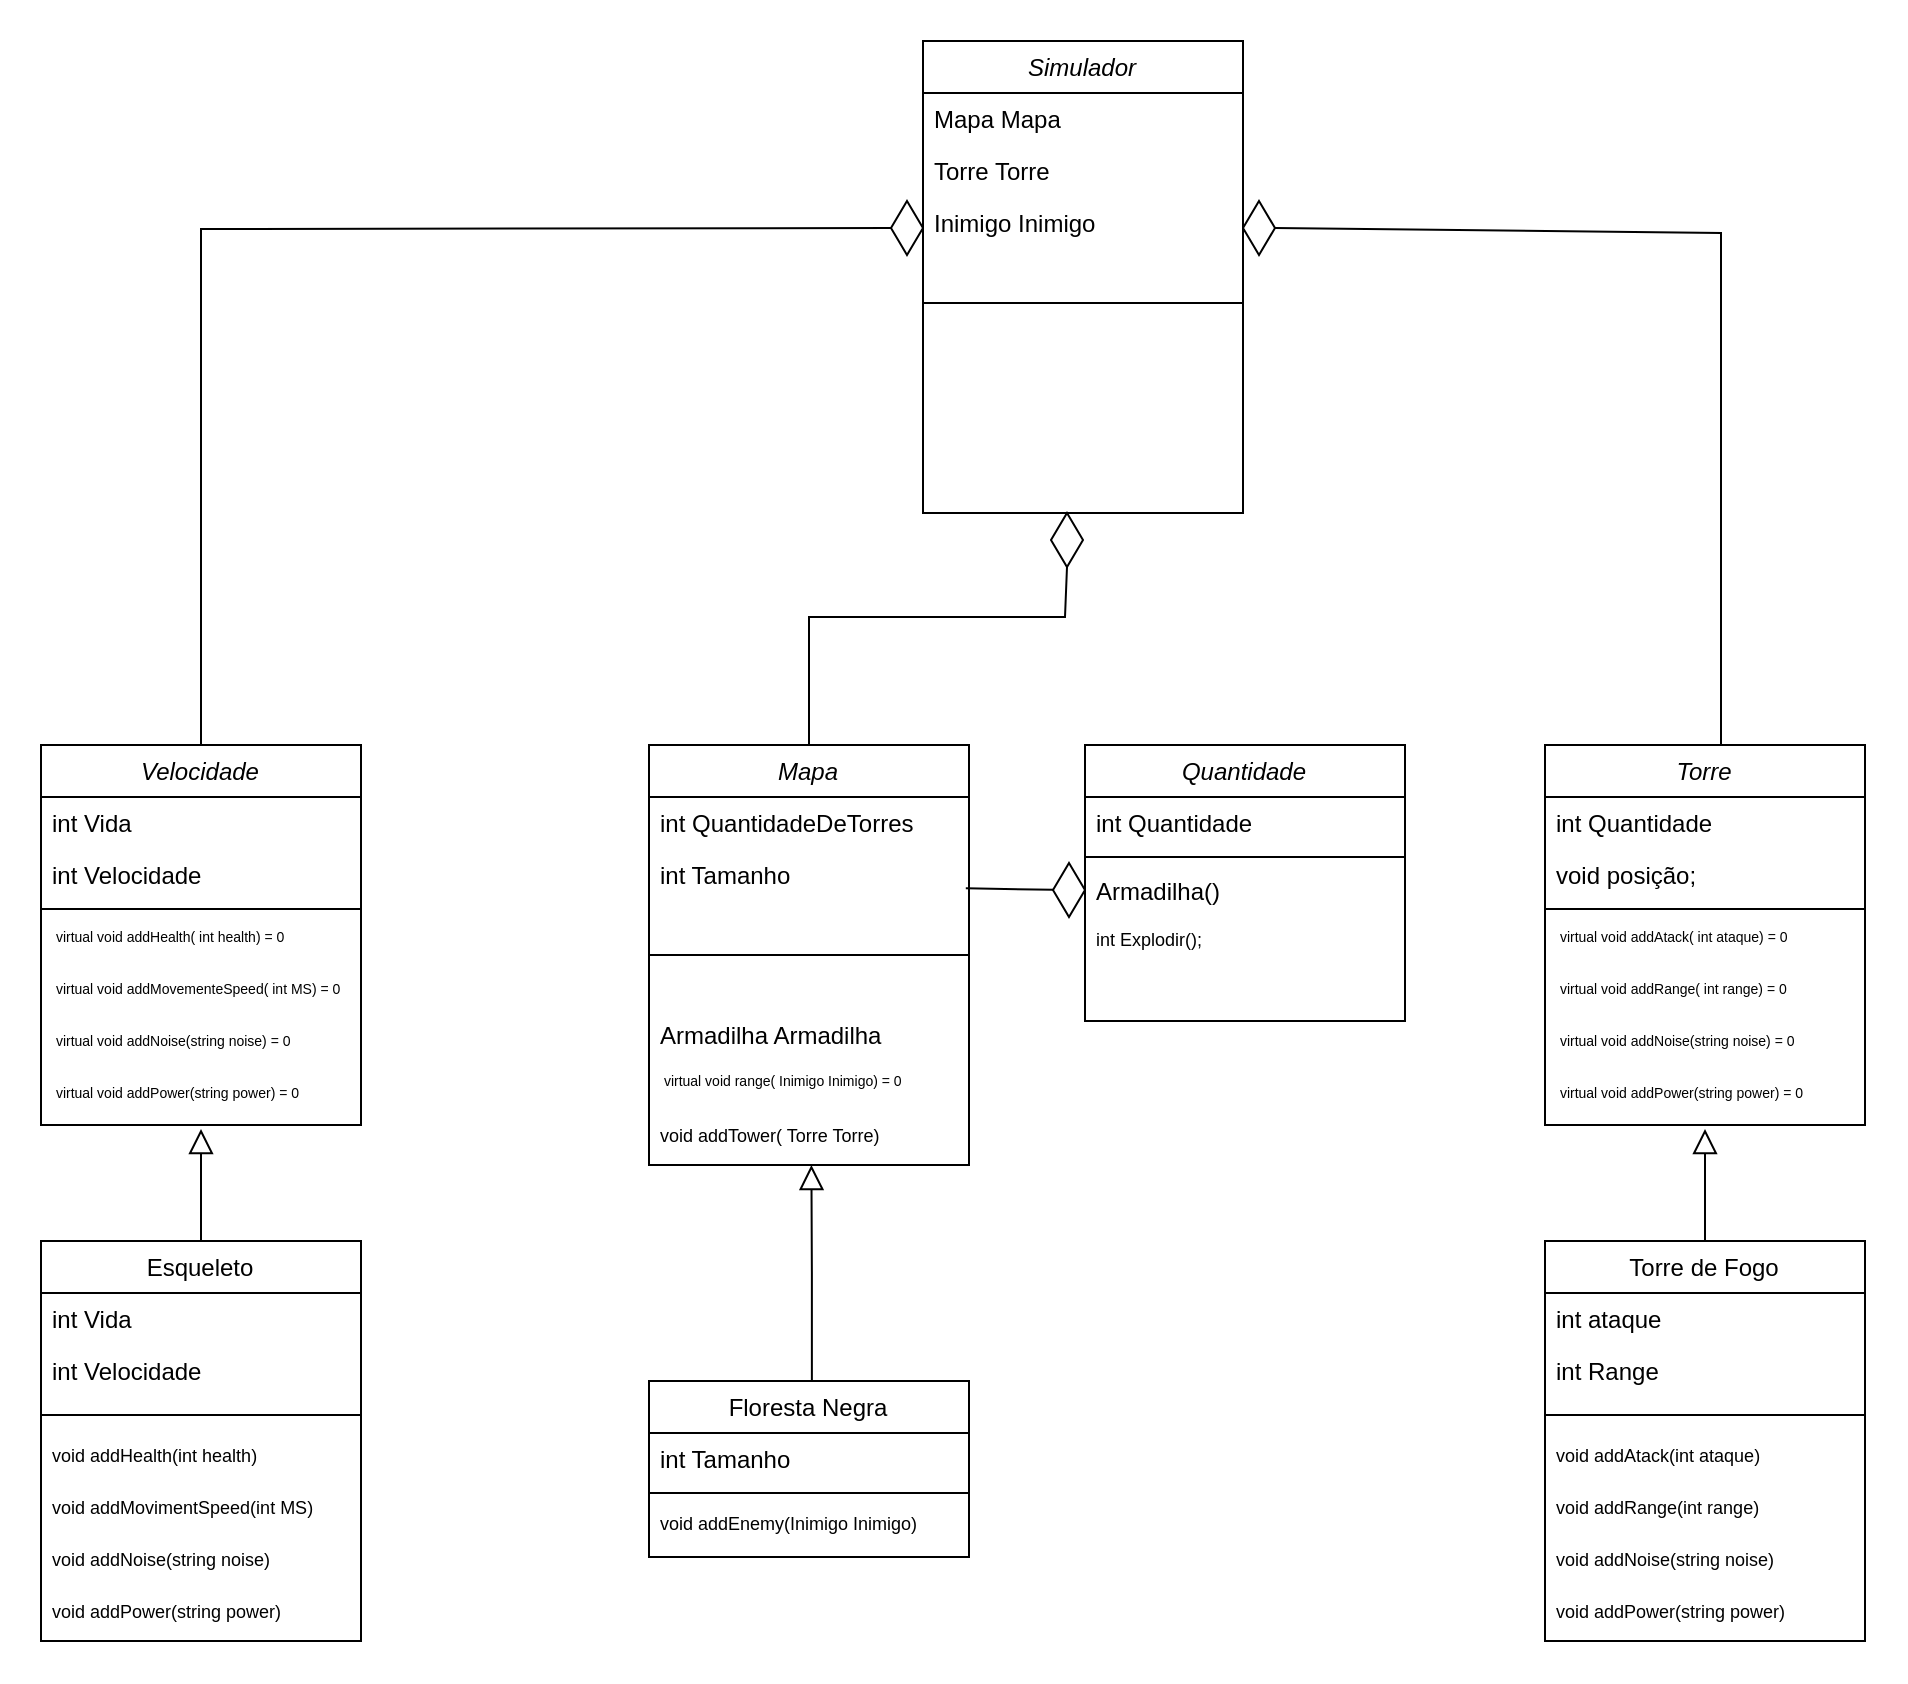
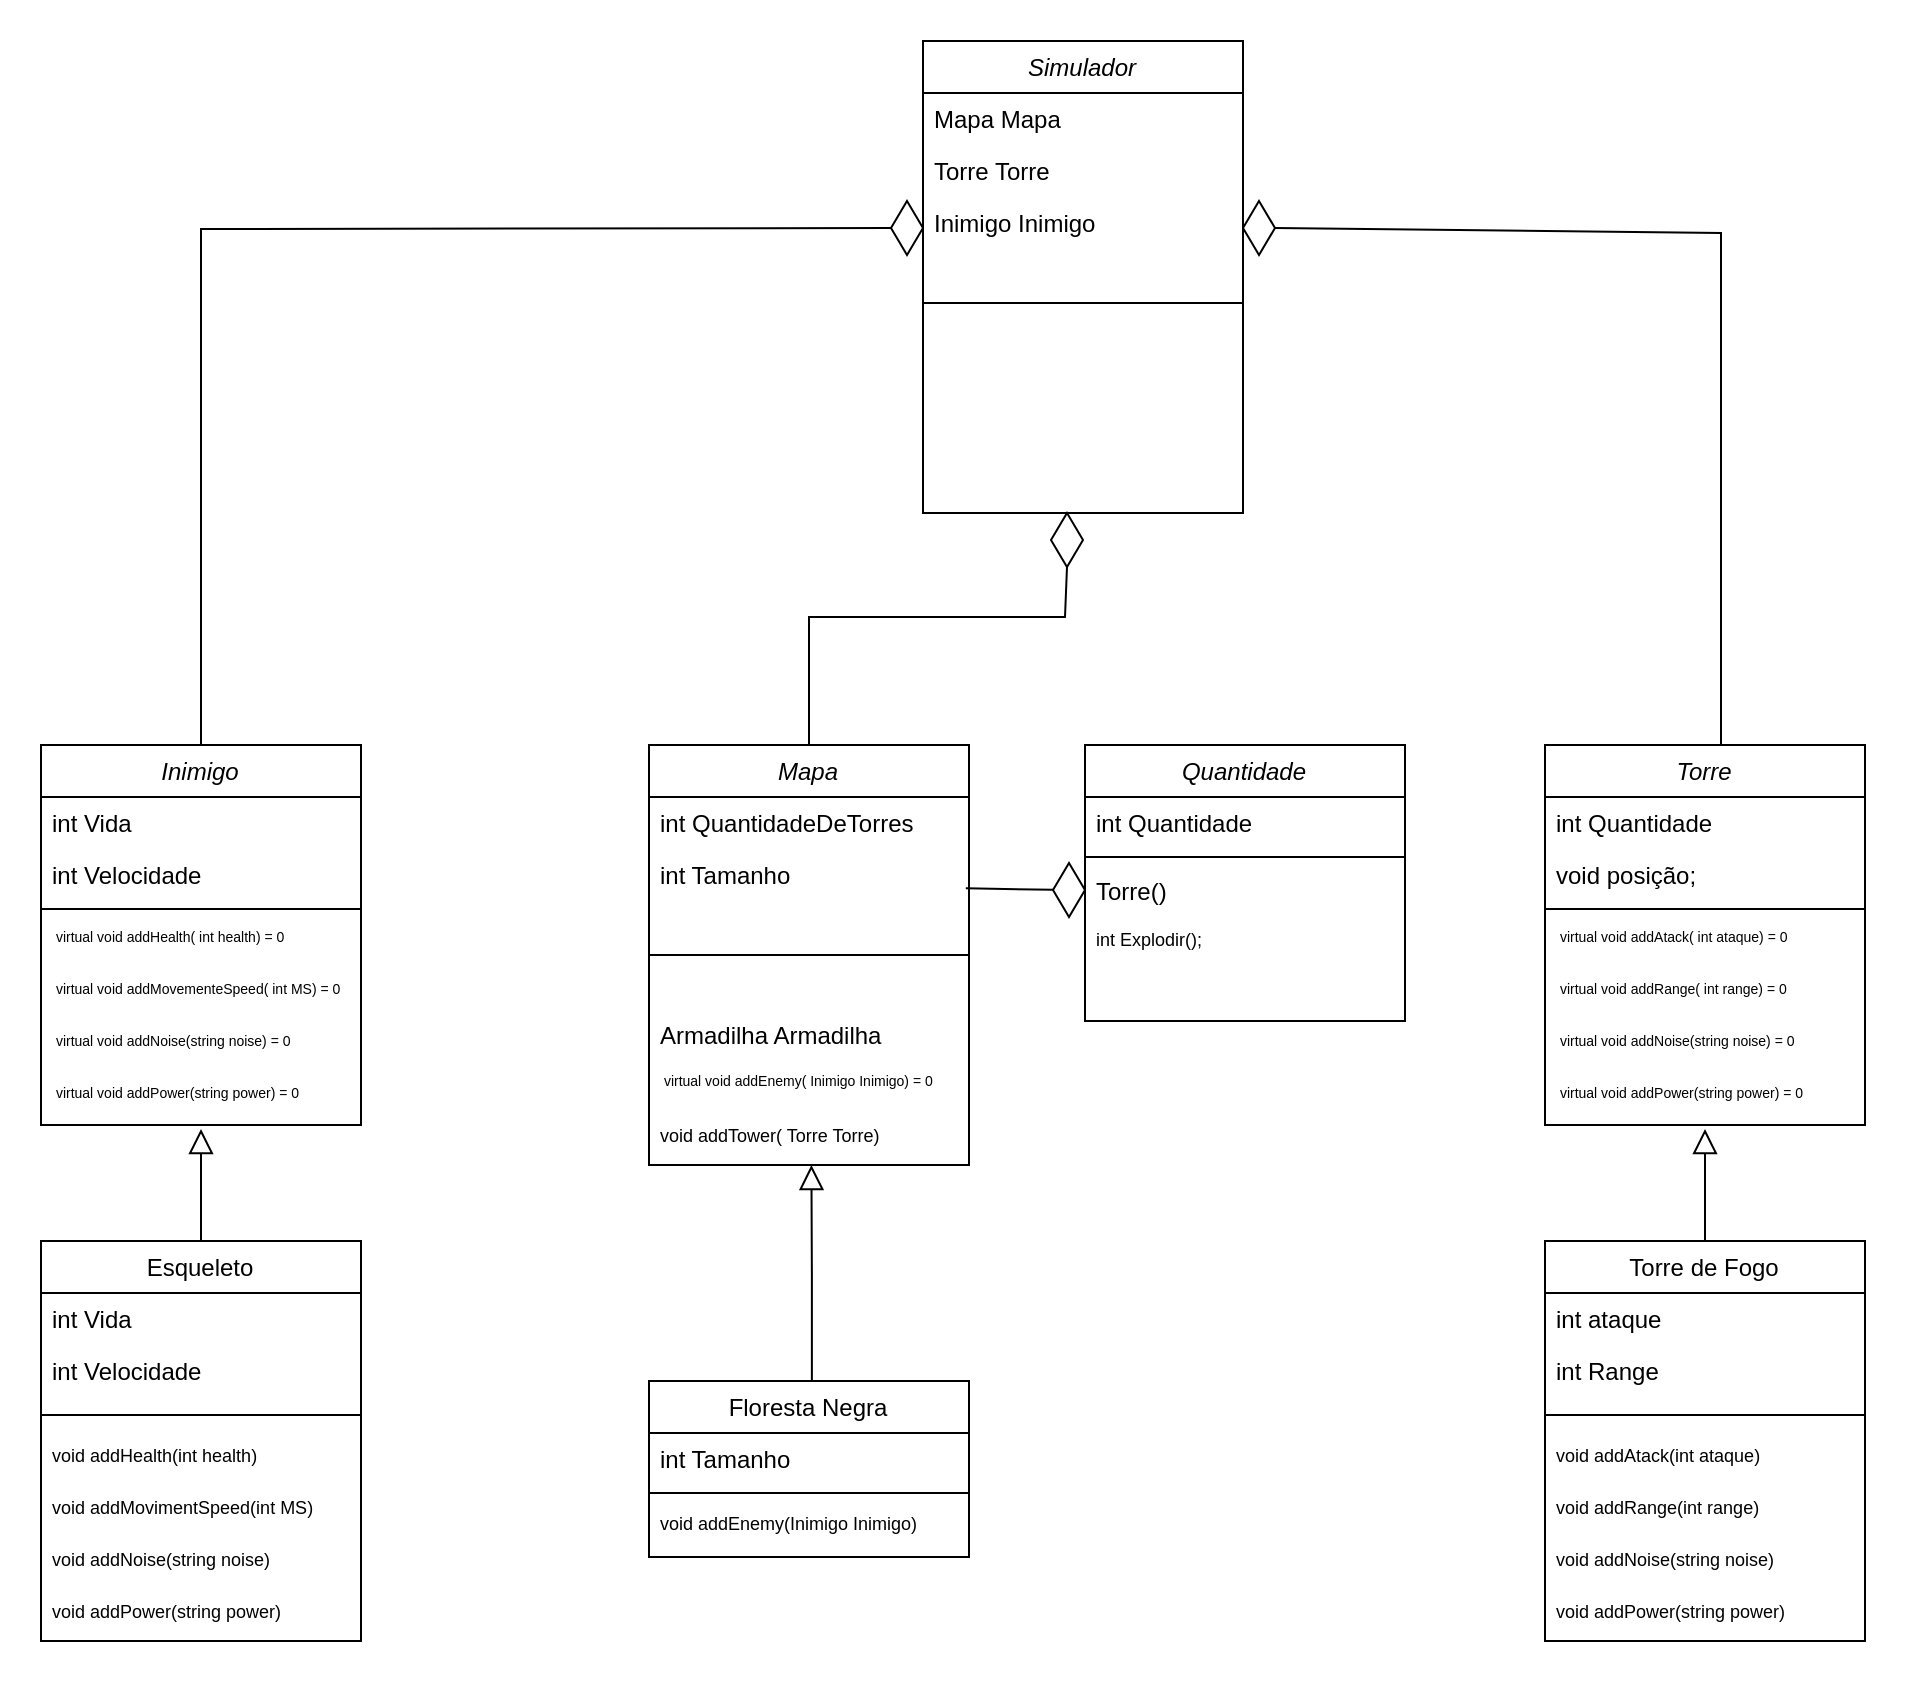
node "Velocidade": label "Velocidade" -> "Inimigo"
node "Armadilha()": label "Armadilha()" -> "Torre()"
node "virtual void range( Inimigo Inimigo) = 0": label "virtual void range( Inimigo Inimigo) = 0" -> "virtual void addEnemy( Inimigo Inimigo) = 0"
